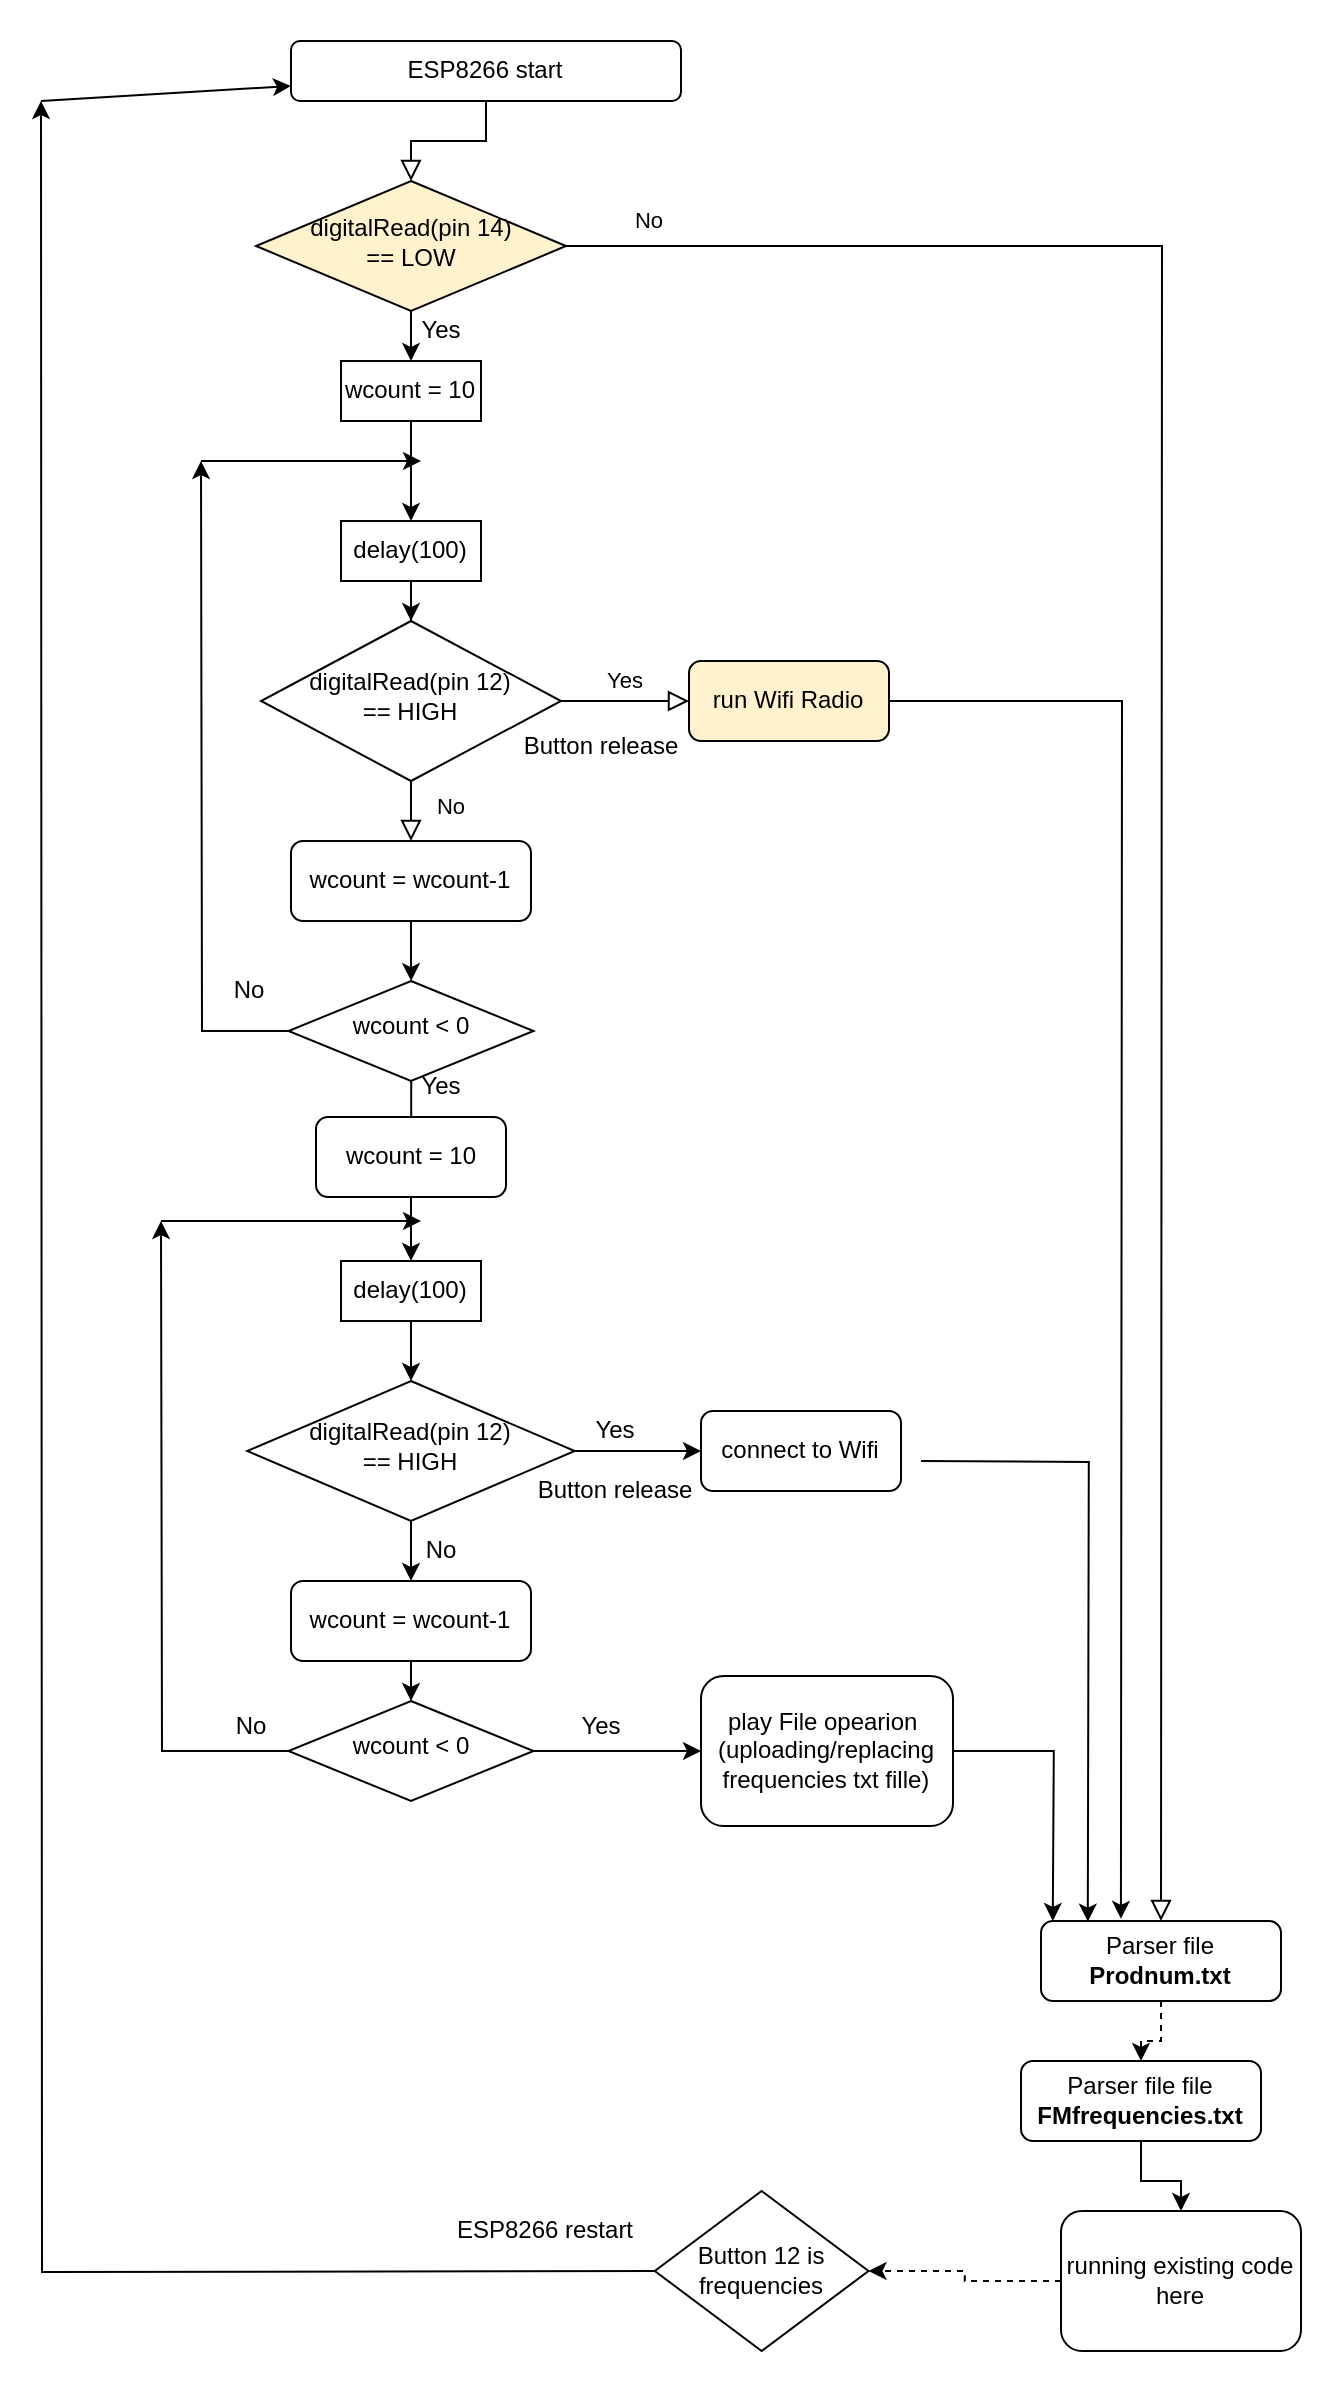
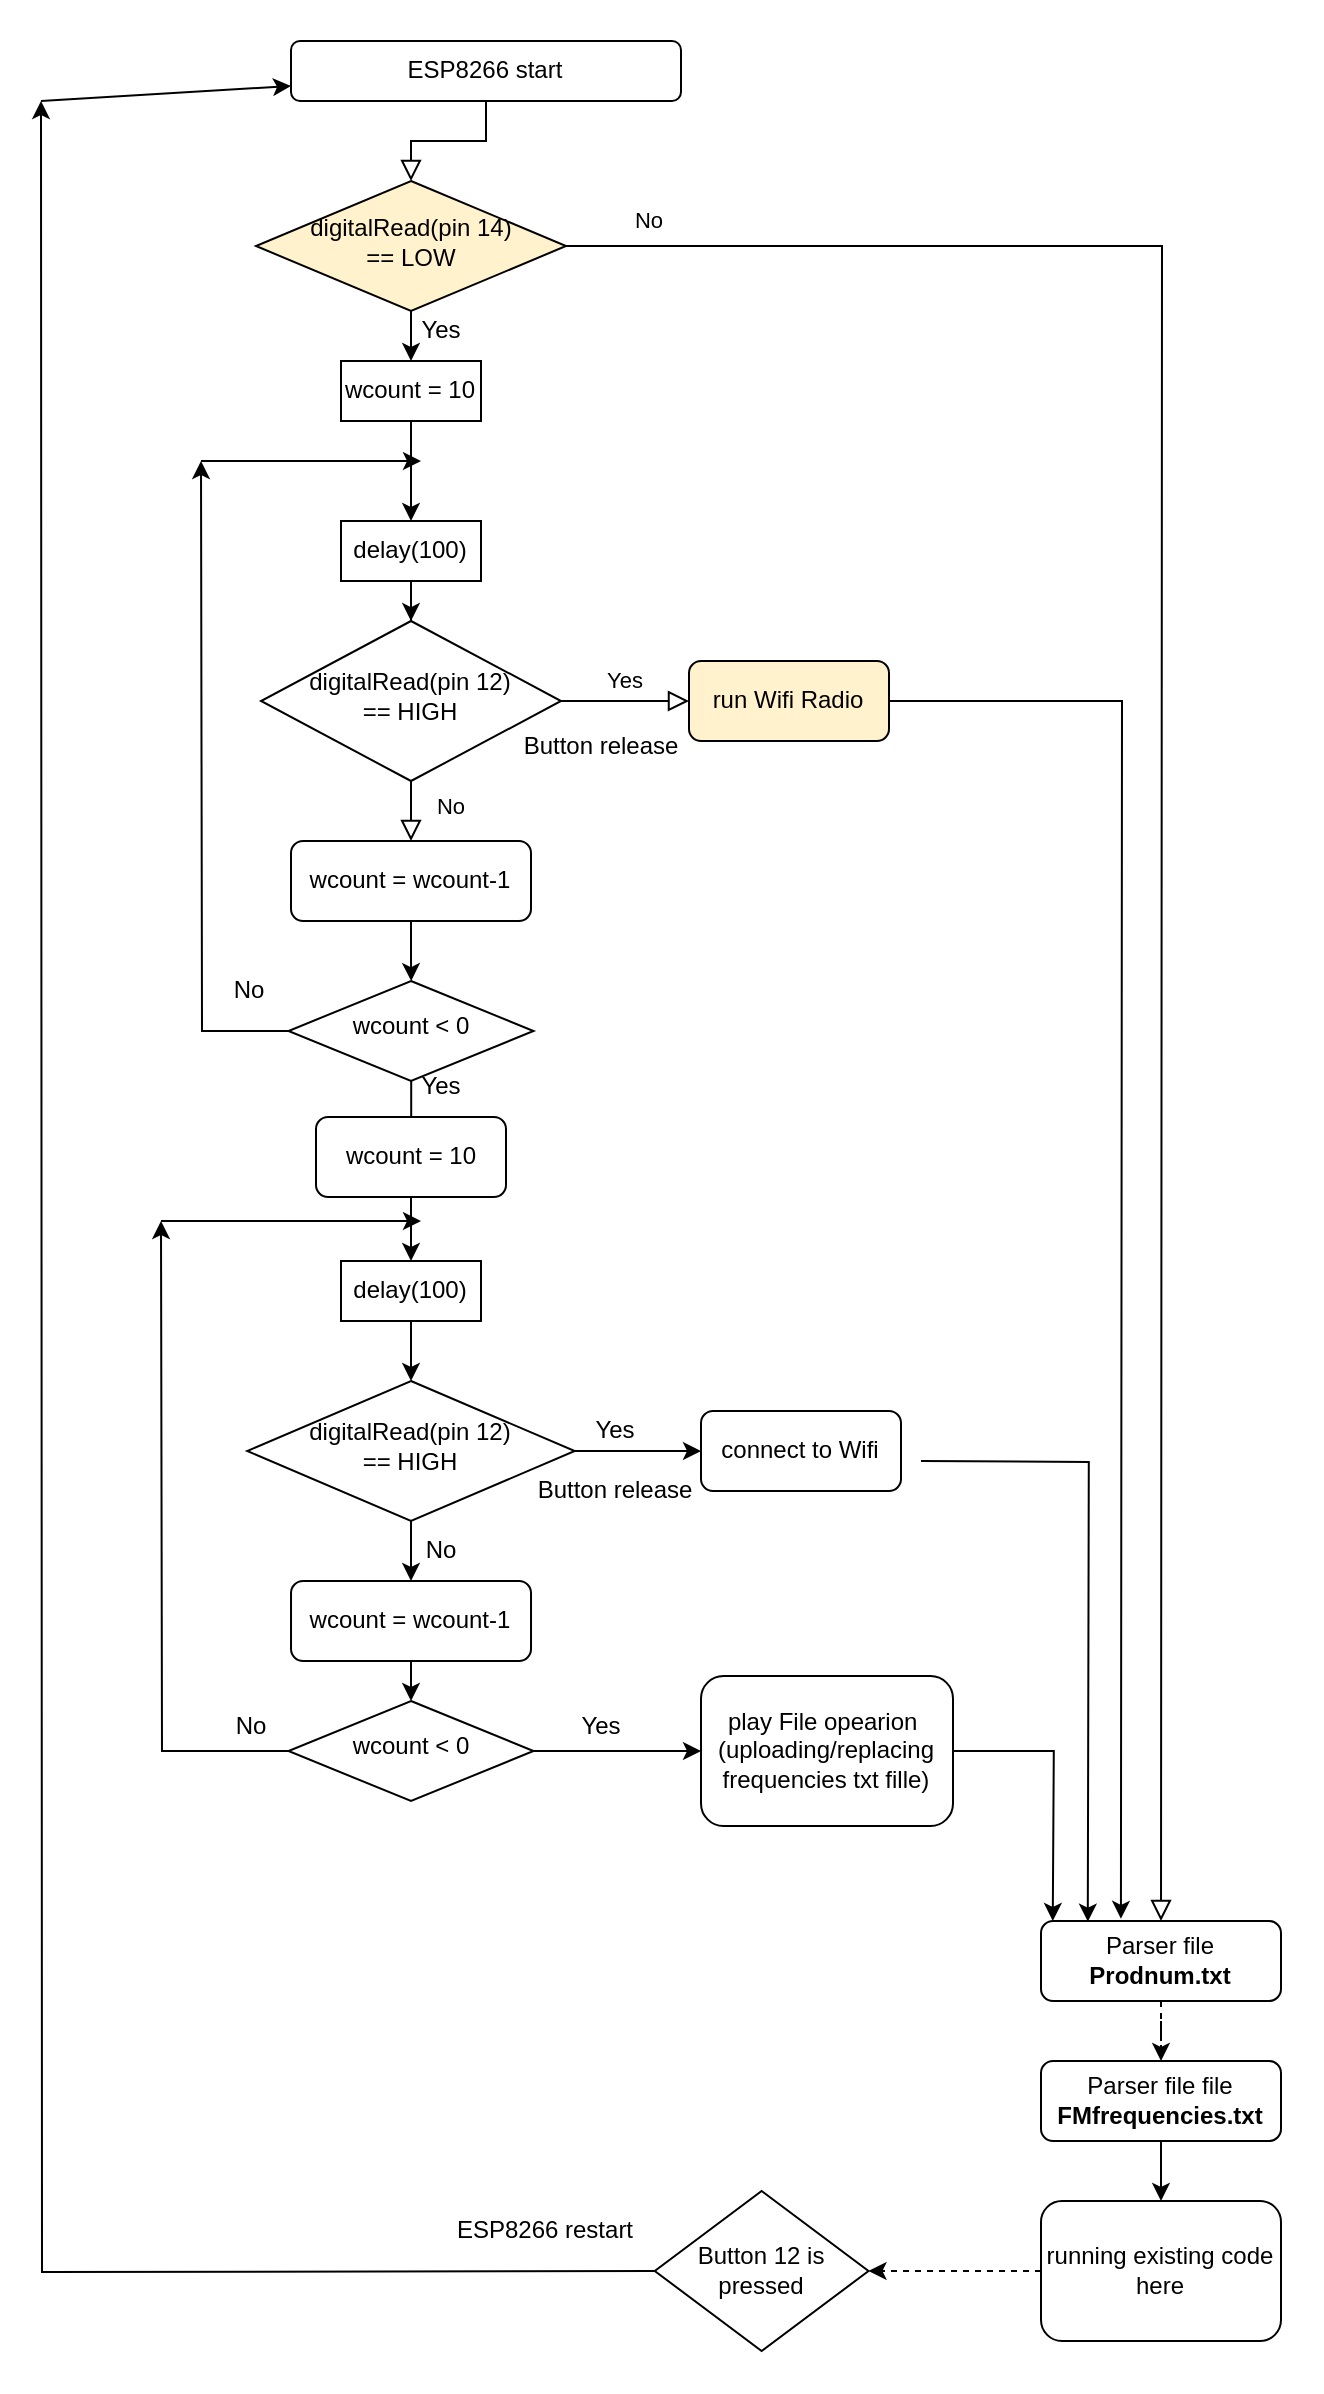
node "Parser file file FMfrequencies.txt": moved (1141, 2101) -> (1161, 2101)
node "Button 12 is frequencies": label "Button 12 is frequencies" -> "Button 12 is pressed"
node "running existing code here": moved (1181, 2281) -> (1161, 2271)
